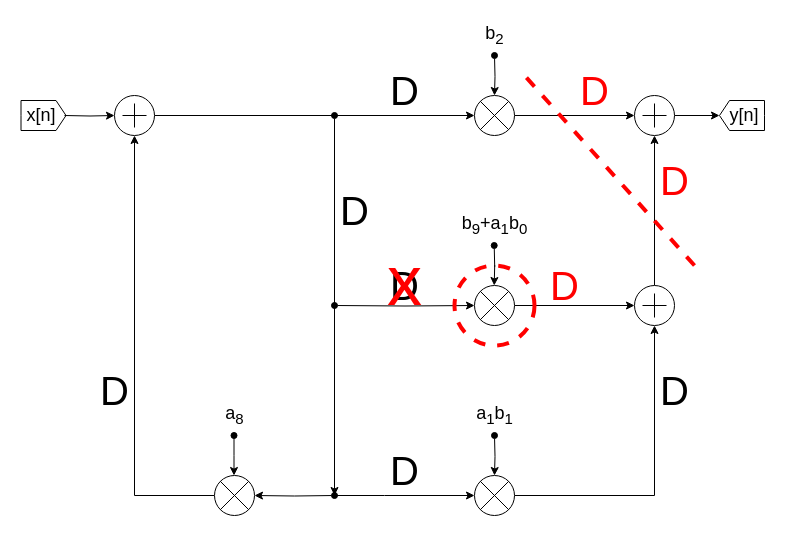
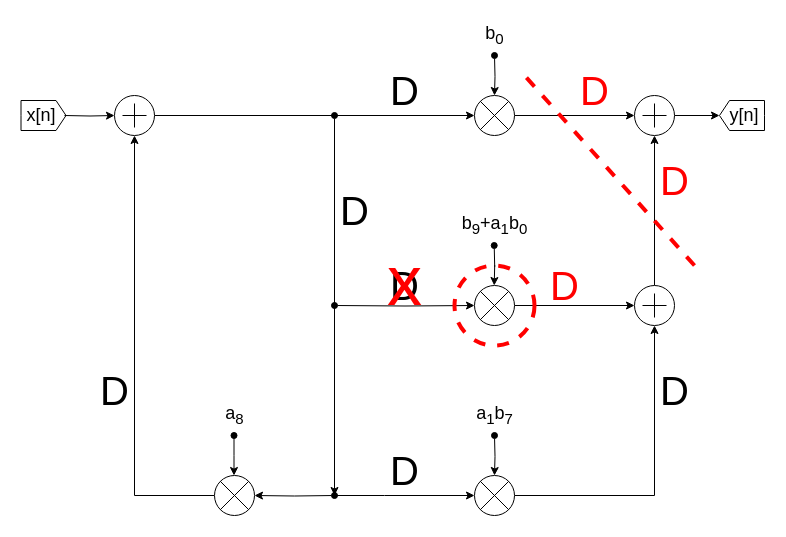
node "b2": label "b2" -> "b0"
node "a1b1": label "a1b1" -> "a1b7"
